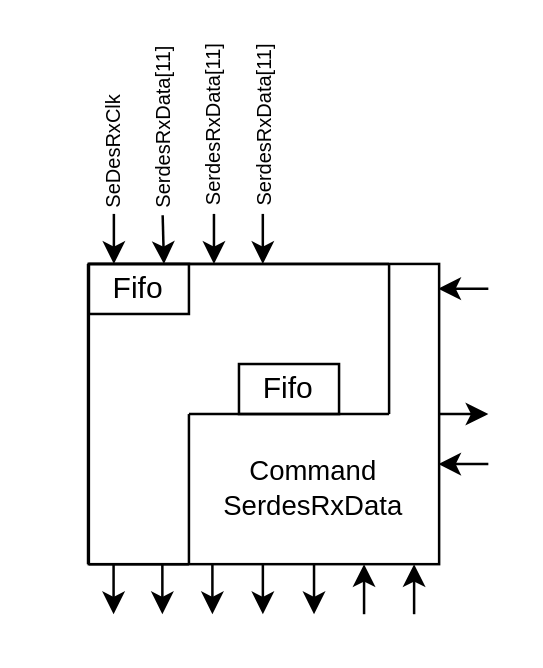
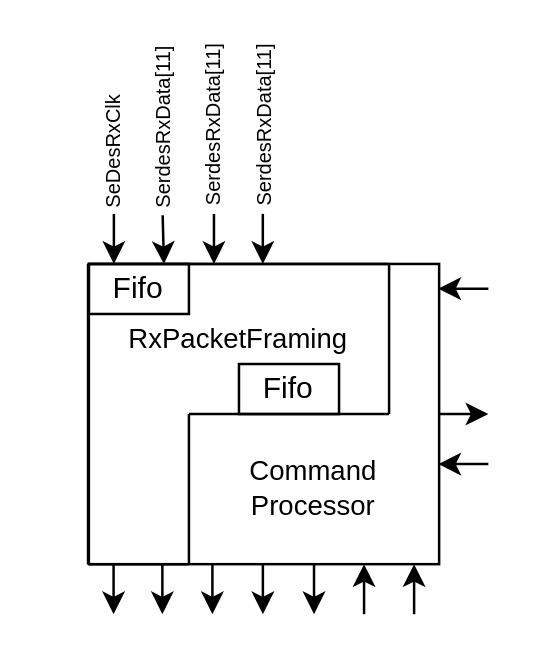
node "RxPacketFraming": added
node "Command SerdesRxData": label "Command SerdesRxData" -> "Command Processor"
